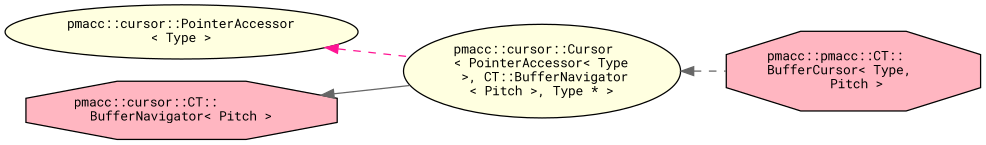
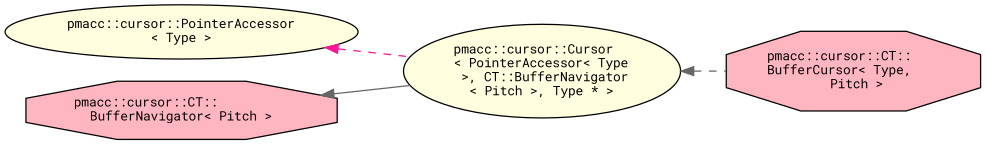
node "pmacc::pmacc::CT:: BufferCursor< Type, Pitch >": label "pmacc::pmacc::CT:: BufferCursor< Type, Pitch >" -> "pmacc::cursor::CT:: BufferCursor< Type, Pitch >"
